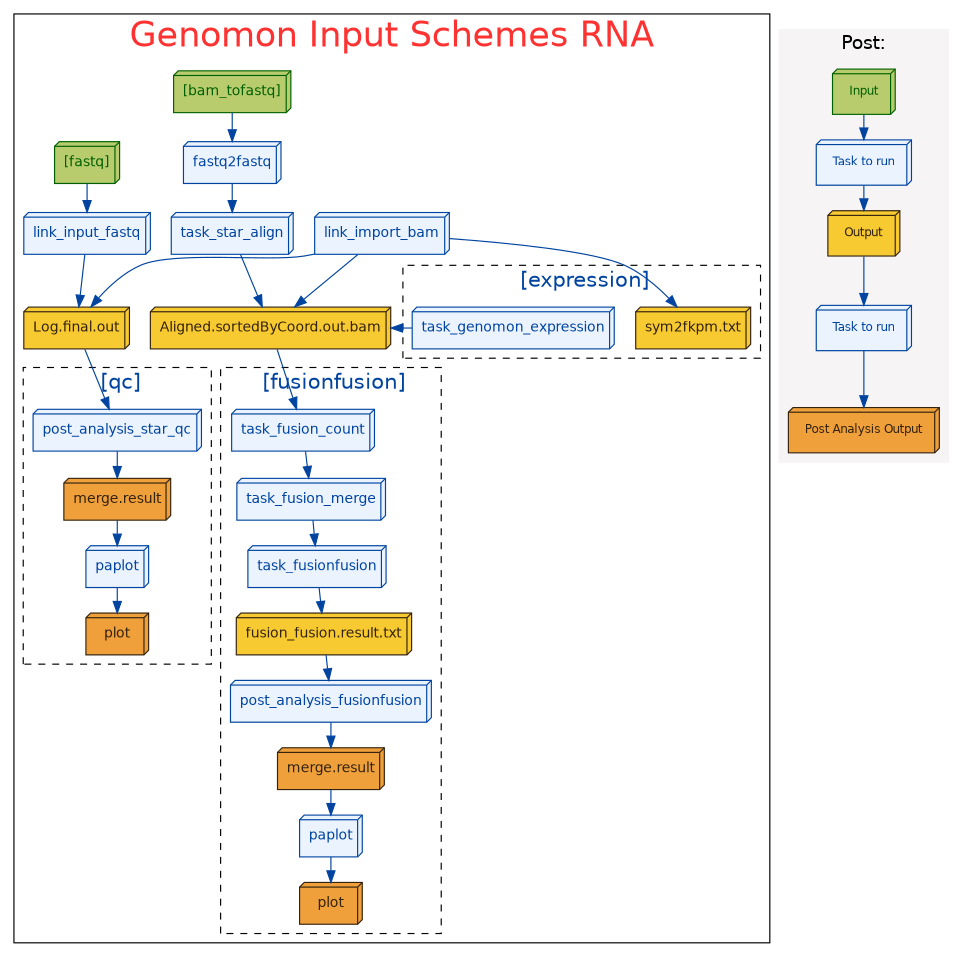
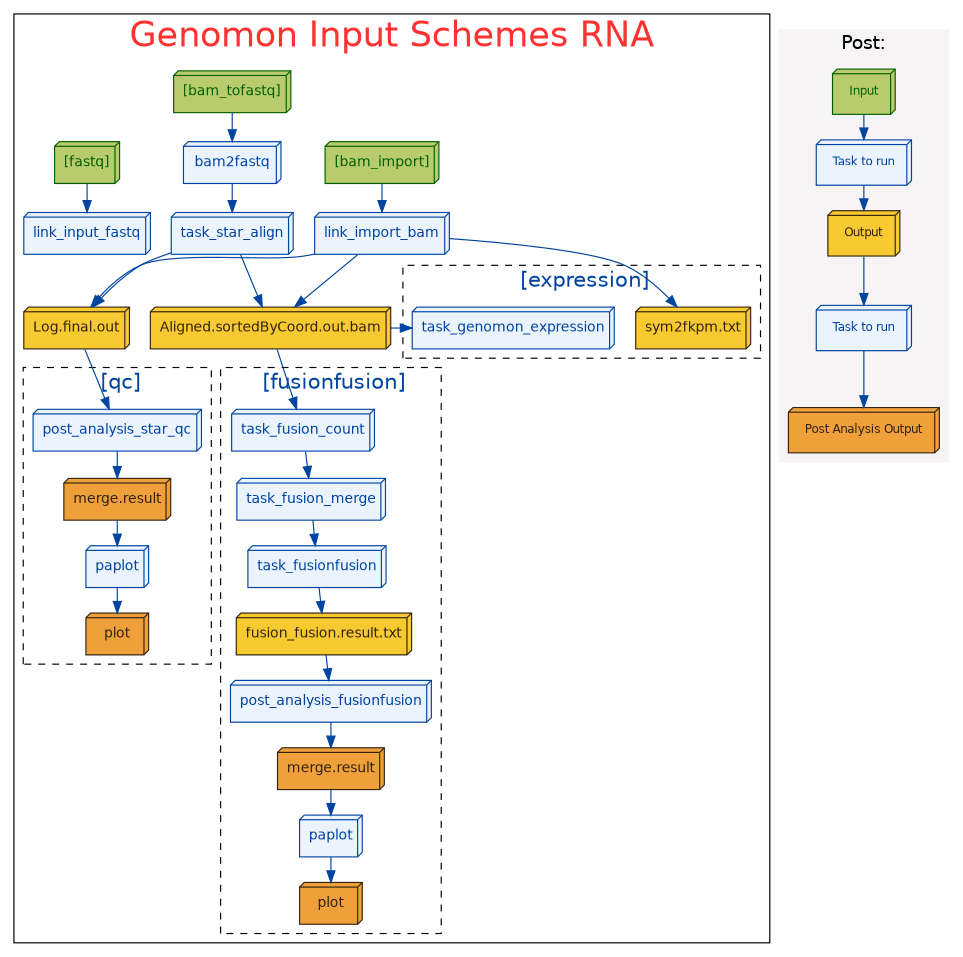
node "fastq2fastq": label "fastq2fastq" -> "bam2fastq"
node "[bam_import]": added
edge "link_input_fastq" -> "Log.final.out": now "task_star_align" -> "Log.final.out"
edge "task_genomon_expression" -> "Aligned.sortedByCoord.out.bam": reversed
